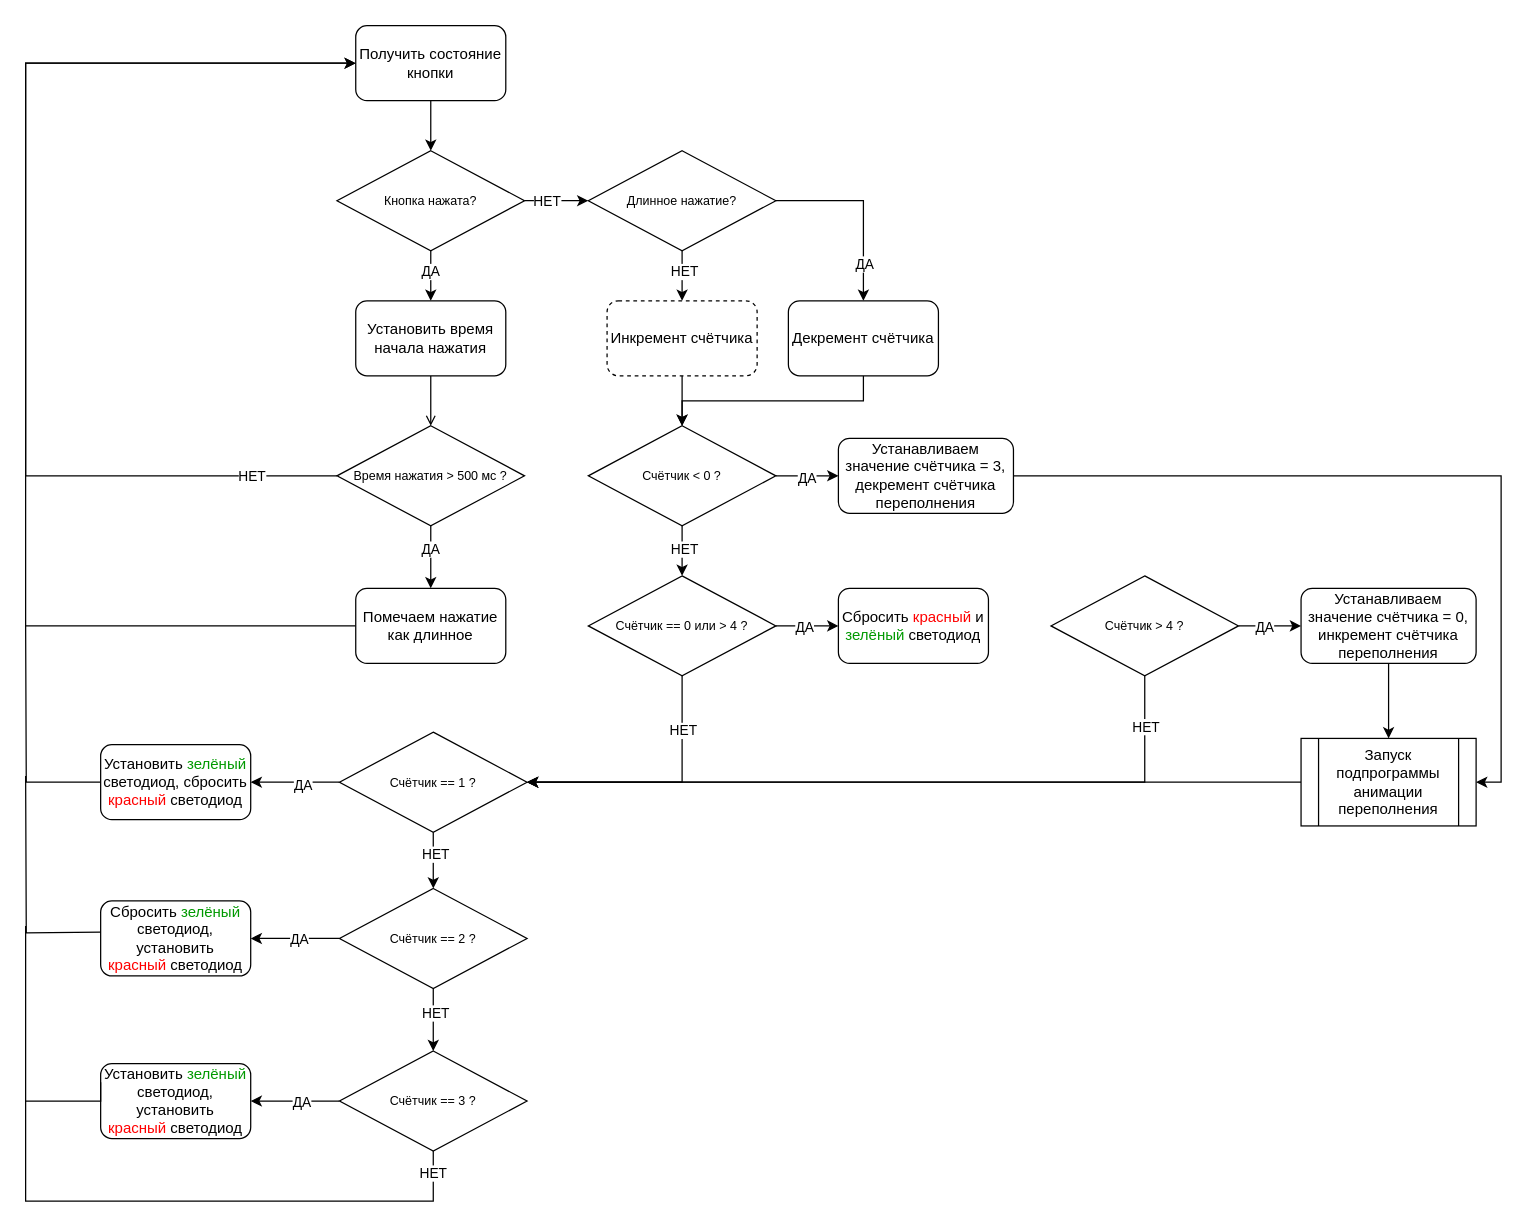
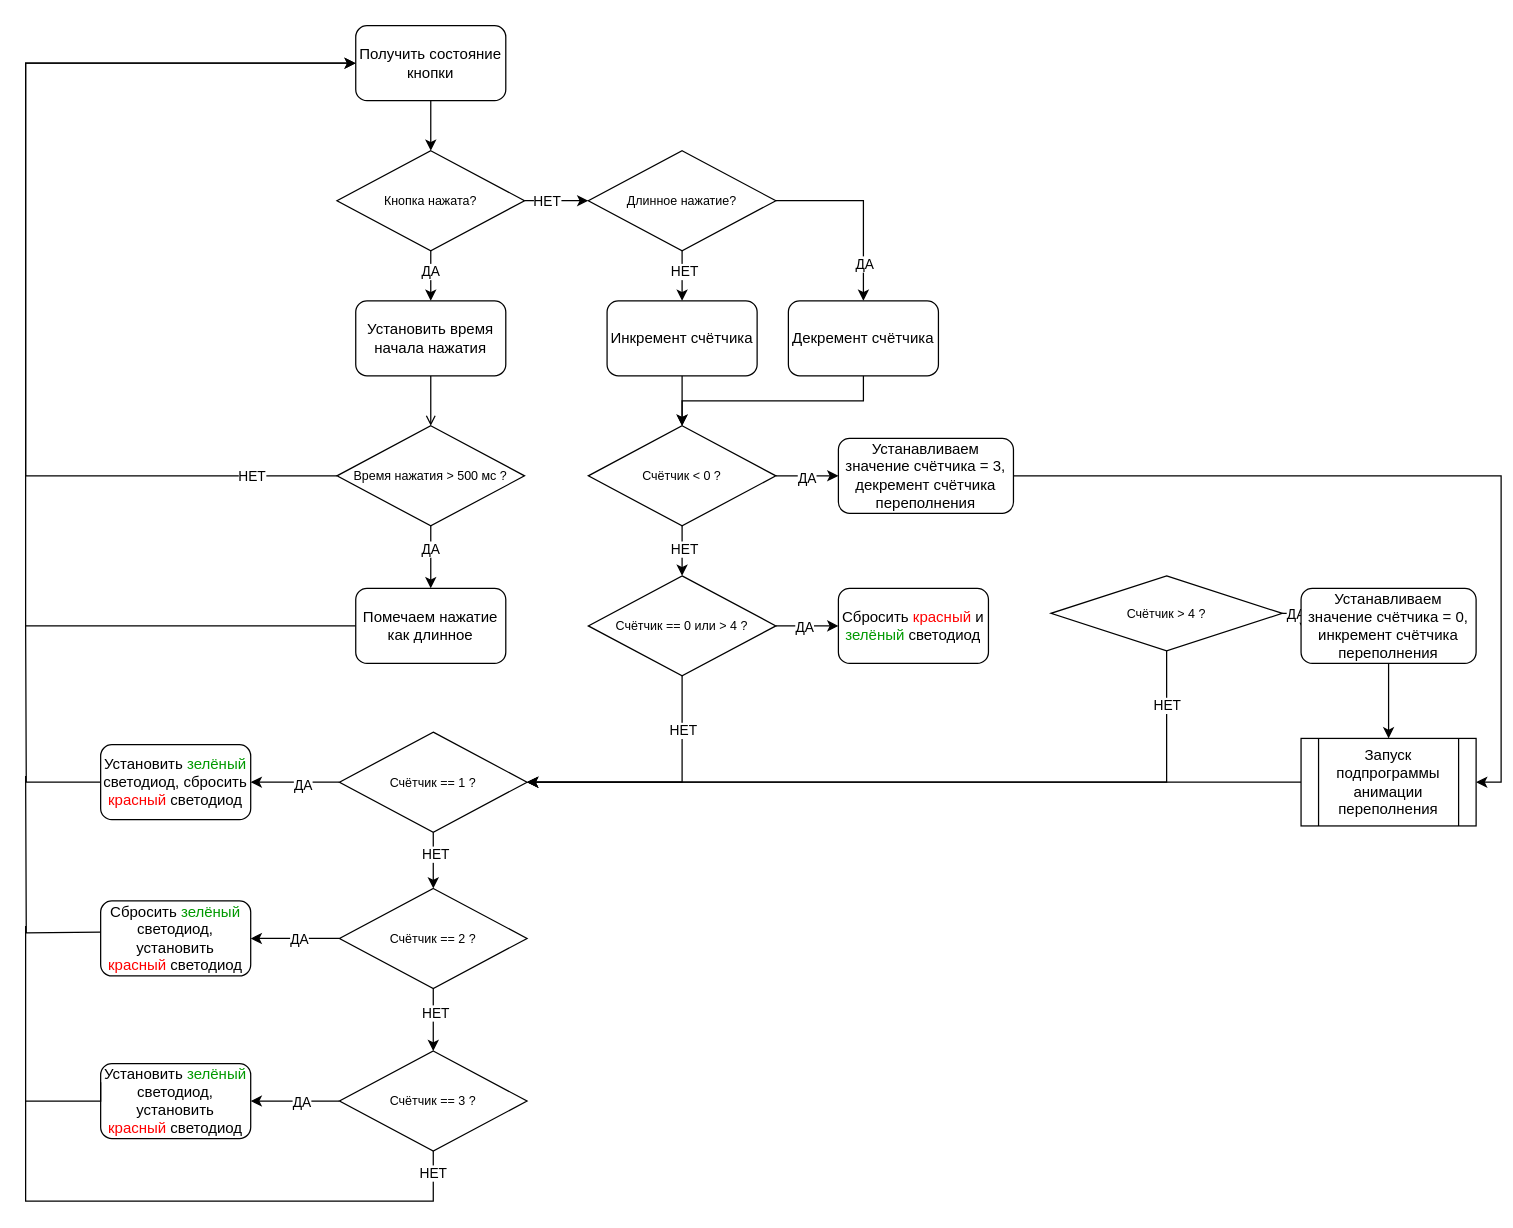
node "Инкремент счётчика": style dashed -> solid
node "Счётчик > 4 ?": size 188x100 -> 231x75
